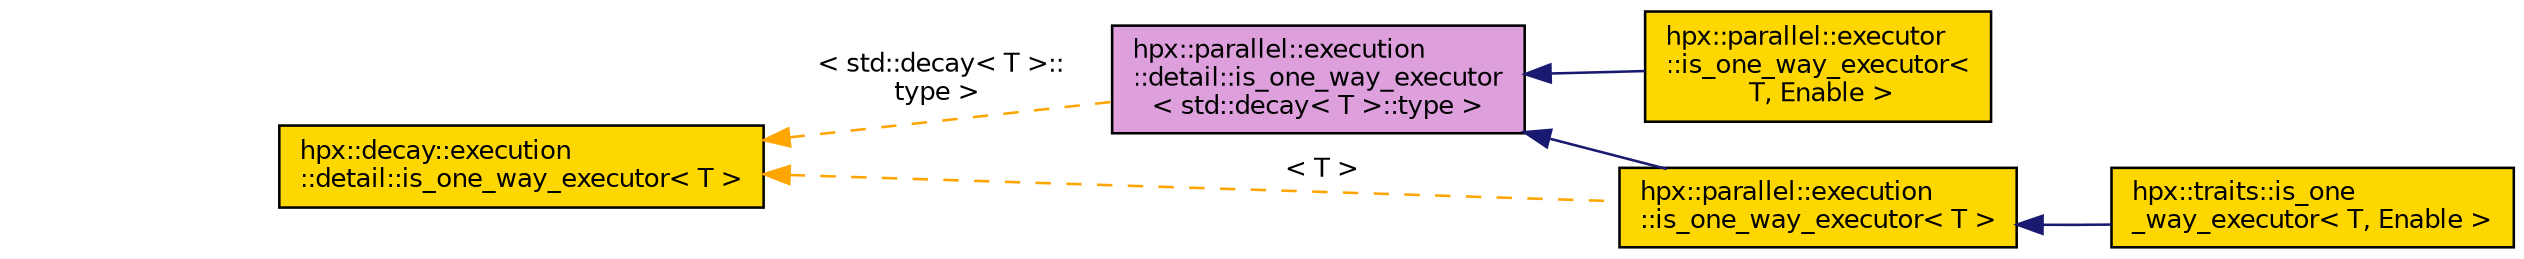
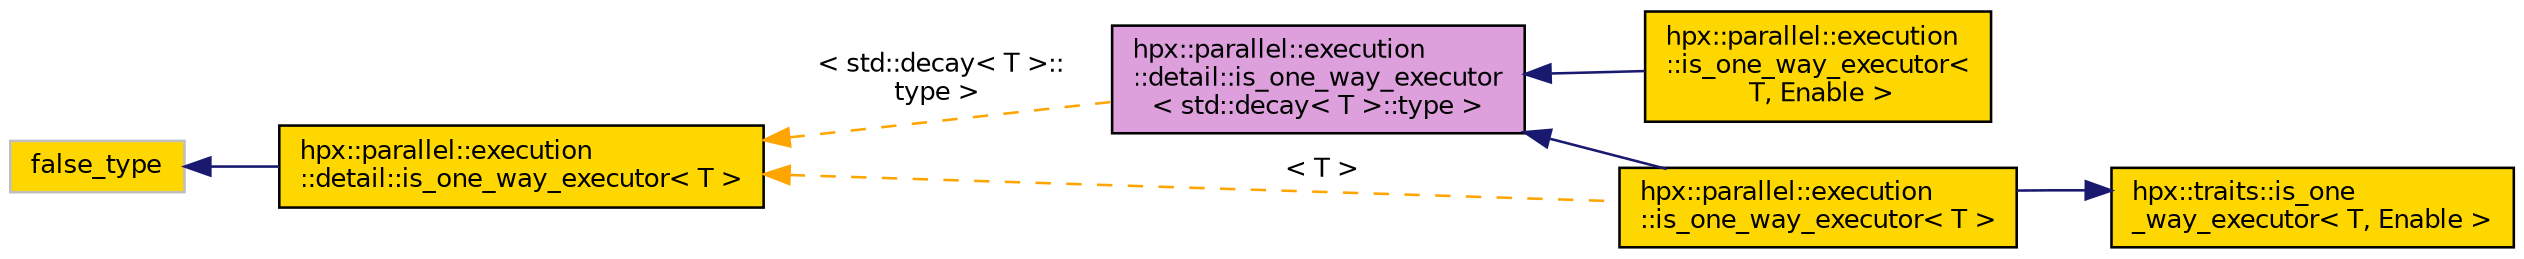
node "hpx::parallel::executor ::is_one_way_executor< T, Enable >": label "hpx::parallel::executor ::is_one_way_executor< T, Enable >" -> "hpx::parallel::execution ::is_one_way_executor< T, Enable >"
node "false_type": added
node "hpx::decay::execution ::detail::is_one_way_executor< T >": label "hpx::decay::execution ::detail::is_one_way_executor< T >" -> "hpx::parallel::execution ::detail::is_one_way_executor< T >"
edge "hpx::traits::is_one _way_executor< T, Enable >" -> "hpx::parallel::execution ::is_one_way_executor< T >": reversed
